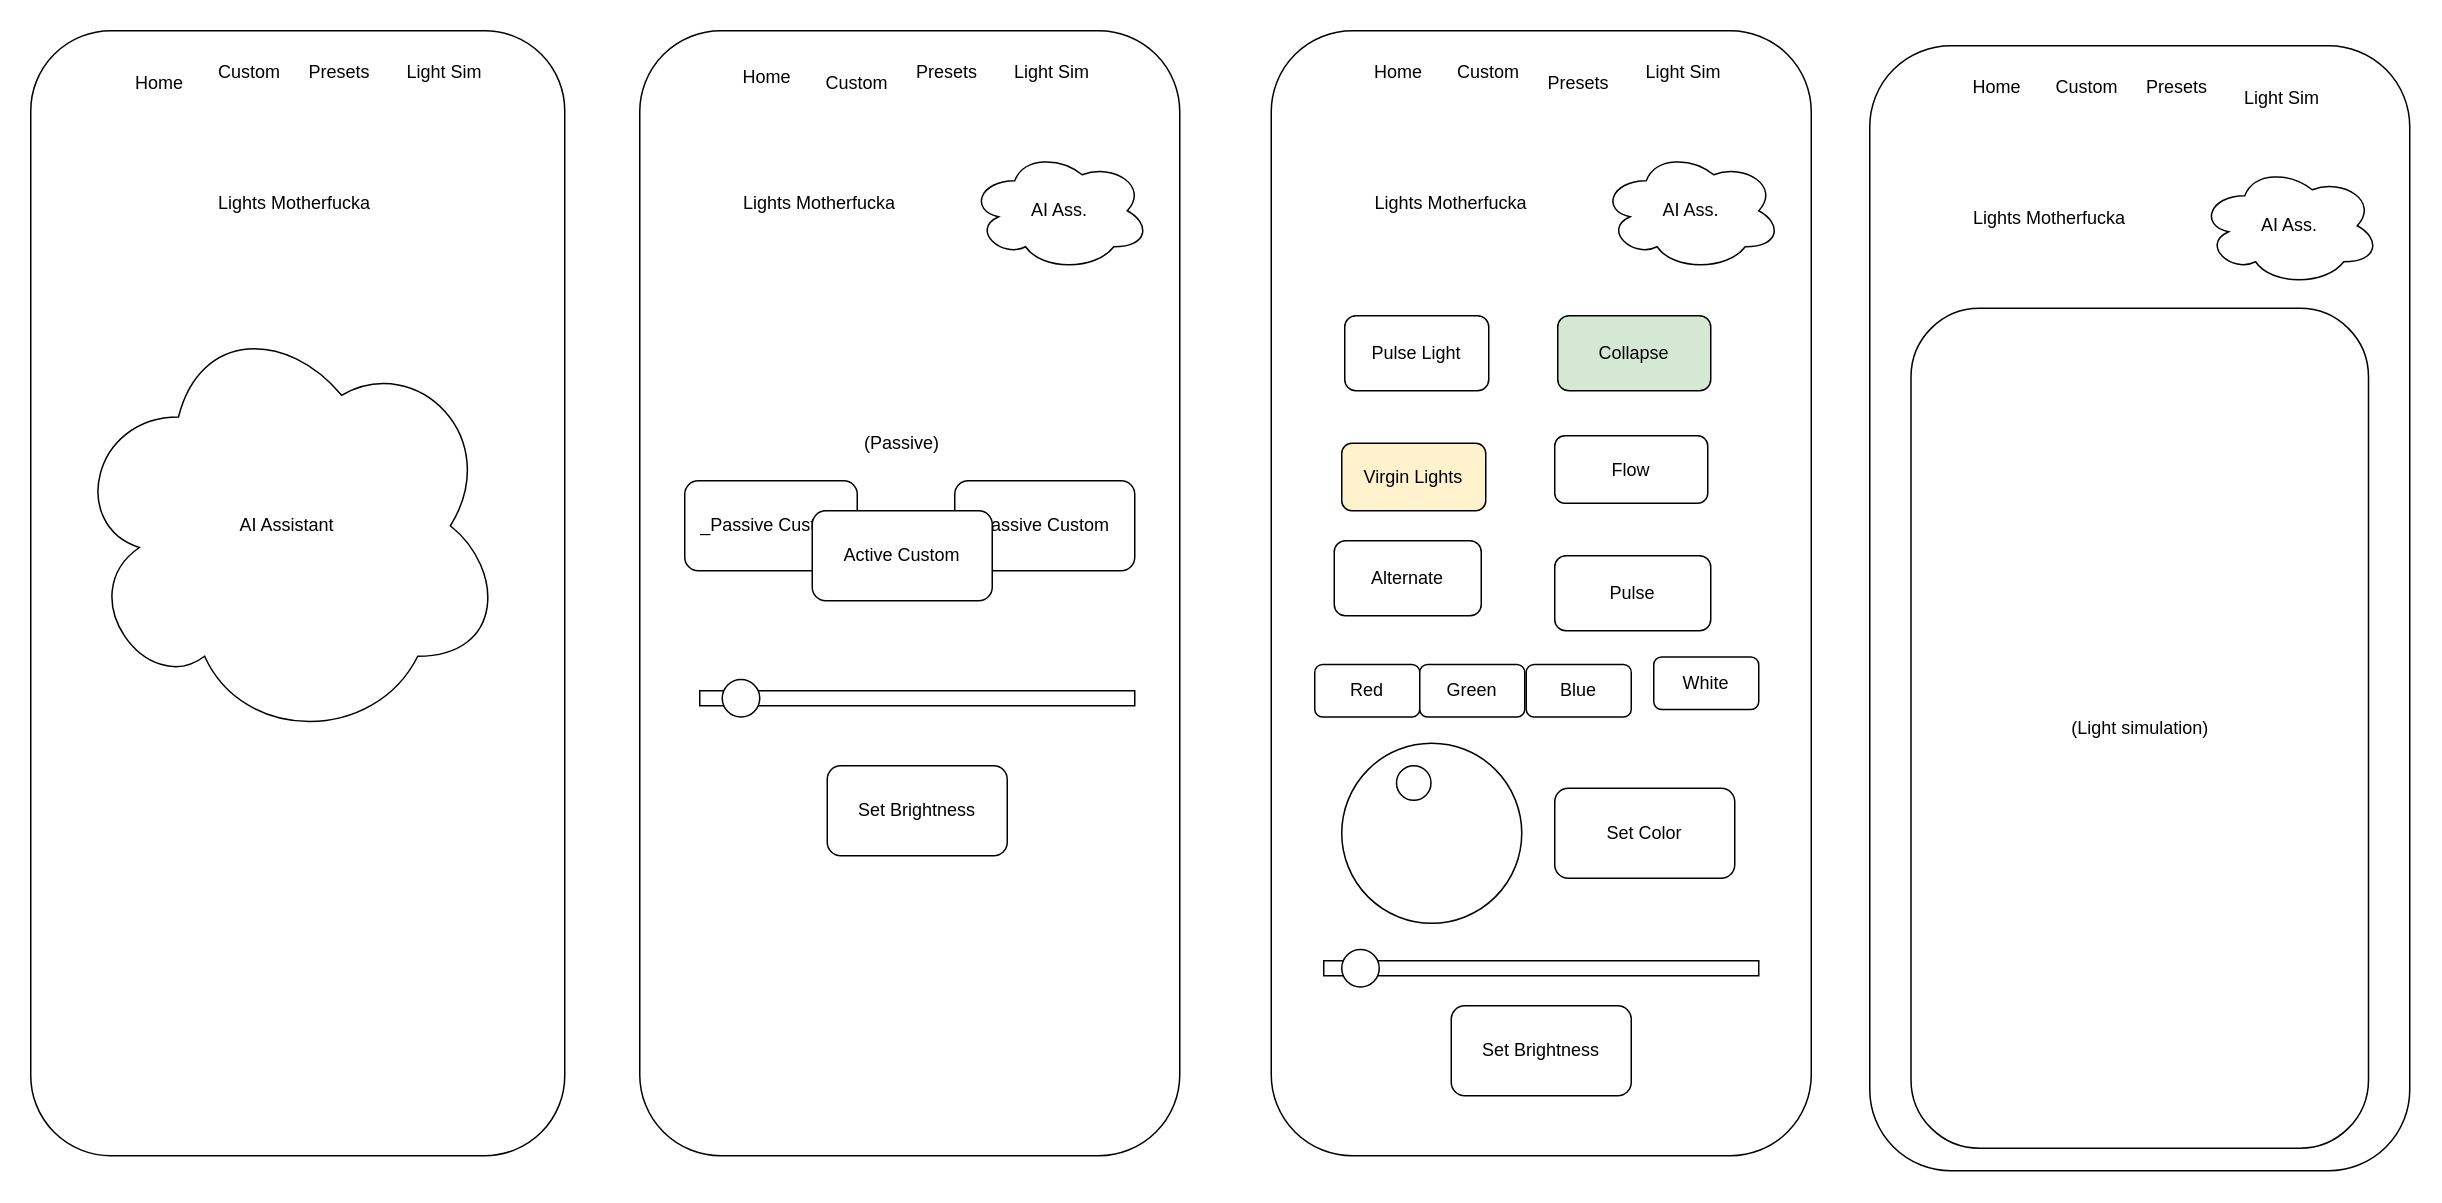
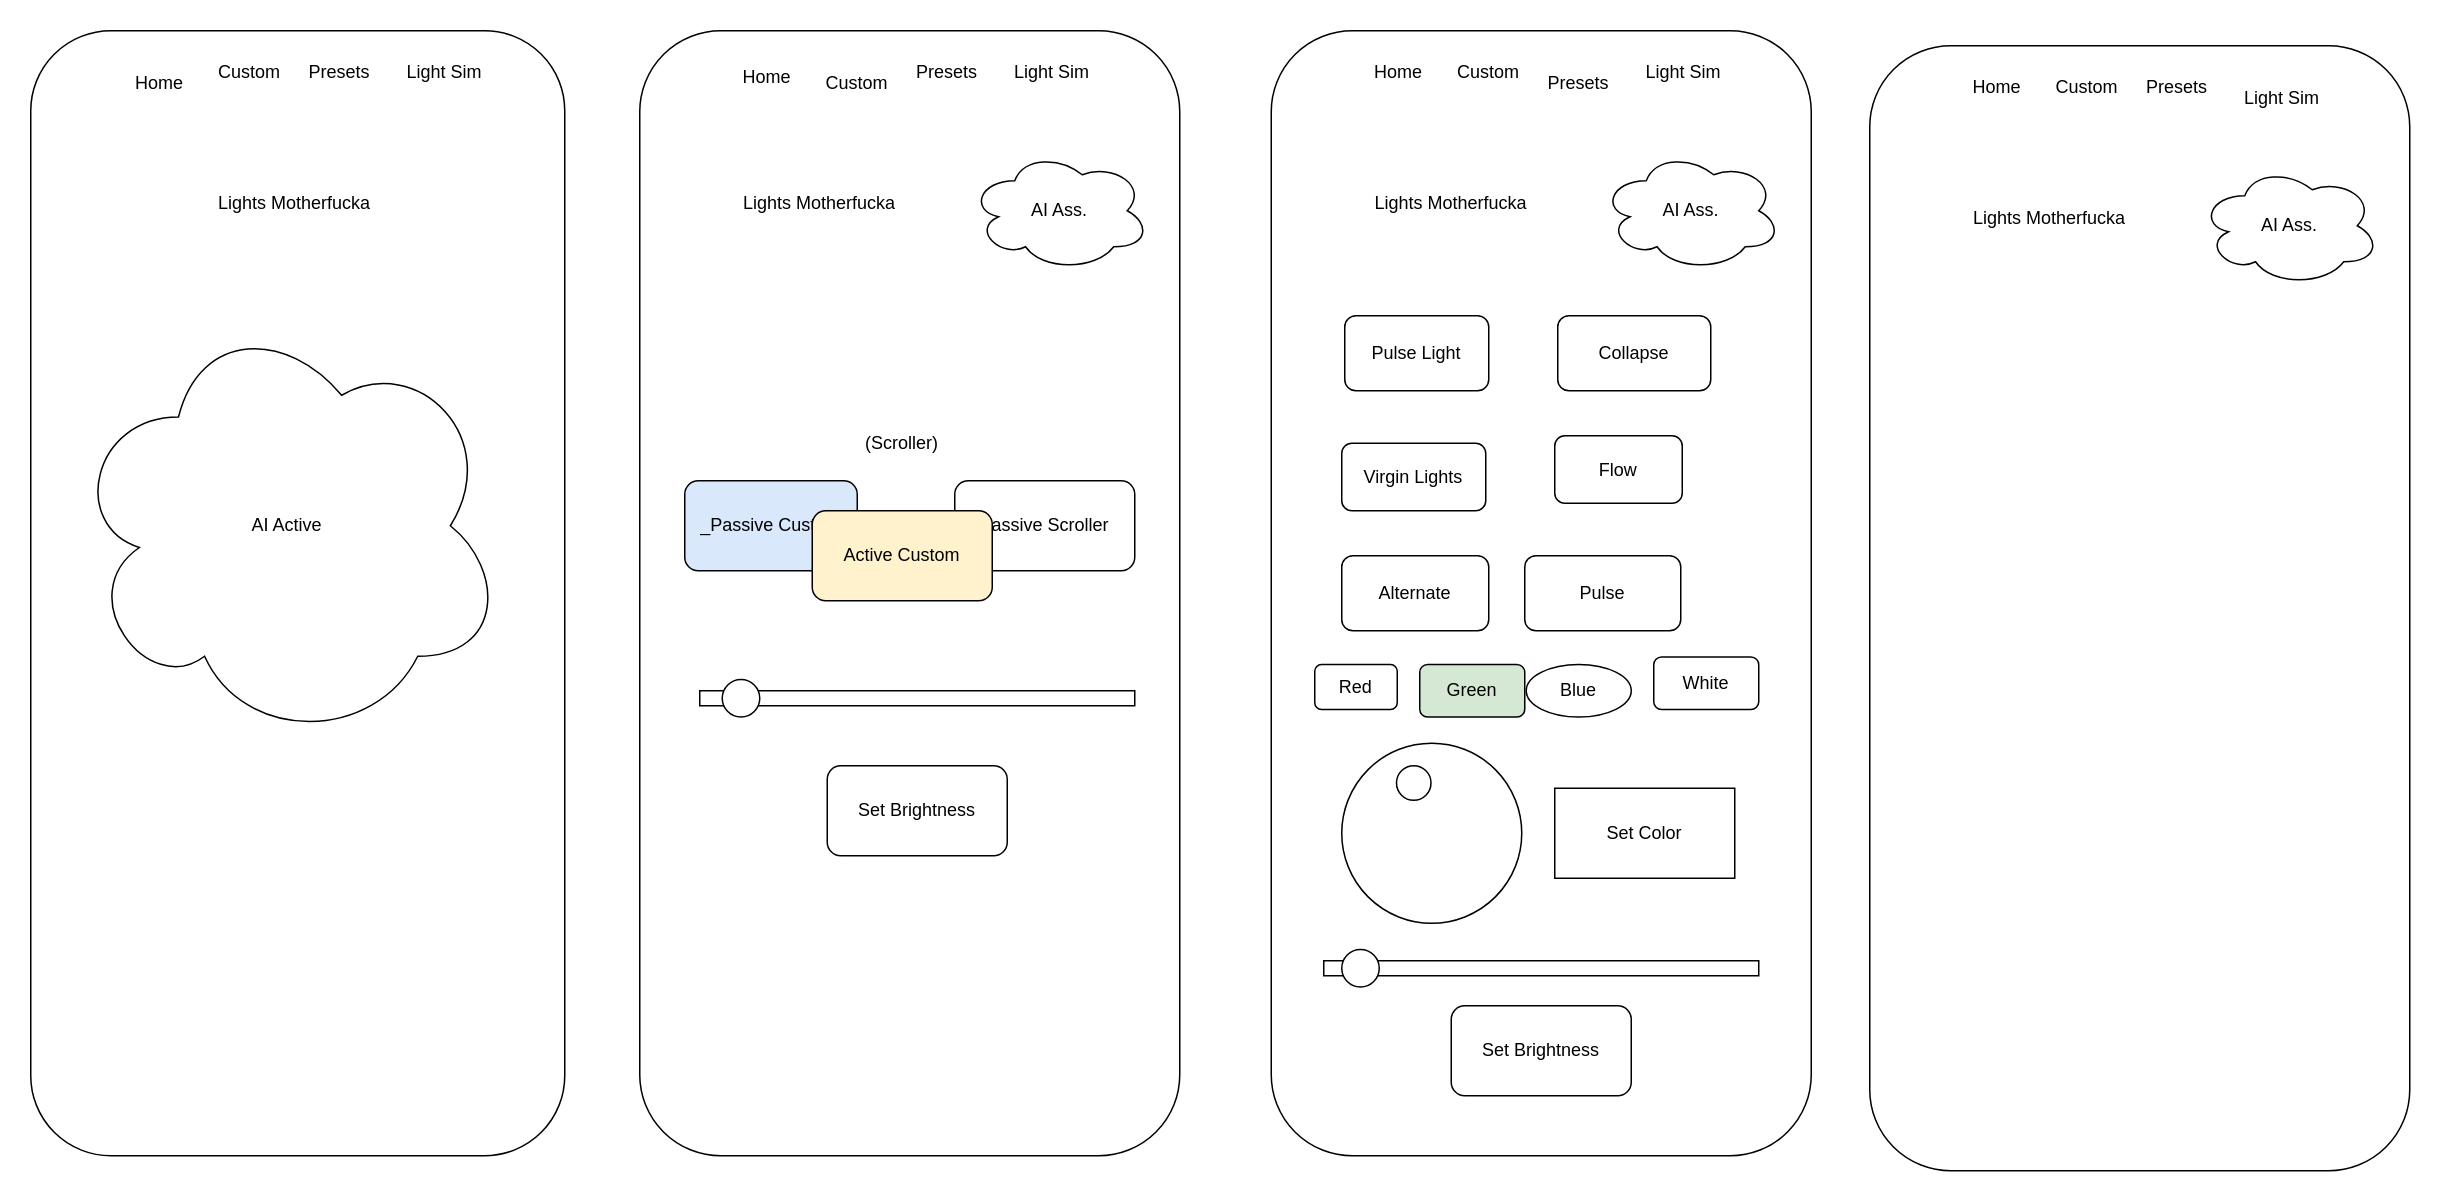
node "Collapse": fillcolor #d5e8d4 -> #ffffff
node "(Passive)": label "(Passive)" -> "(Scroller)"
node "Flow": size 153x68 -> 128x68
node "Virgin Lights": fillcolor #fff2cc -> #ffffff
node "AI Assistant": label "AI Assistant" -> "AI Active"
node "_Passive Custom": fillcolor #ffffff -> #dae8fc
node "Passive Custom": label "Passive Custom" -> "Passive Scroller"
node "Active Custom": fillcolor #ffffff -> #fff2cc
node "Alternate": moved (1408, 578) -> (1415, 593)
node "Pulse": moved (1633, 593) -> (1603, 593)
node "Red": size 105x53 -> 83x45
node "Green": fillcolor #ffffff -> #d5e8d4
node "Blue": shape rounded rectangle -> ellipse
node "(Light simulation)": removed
node "Set Color": shape rounded rectangle -> rectangle
